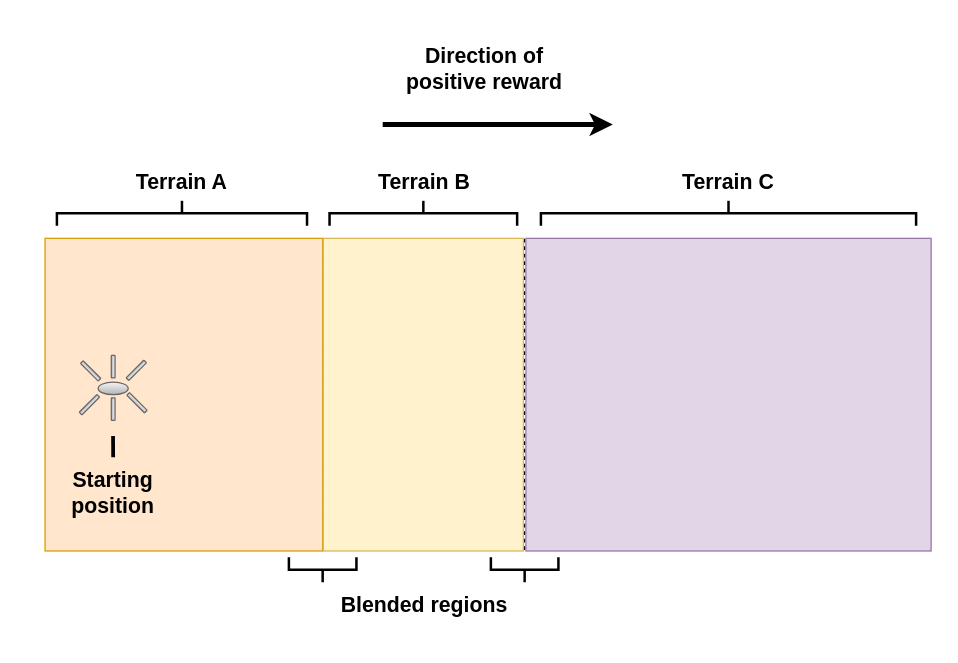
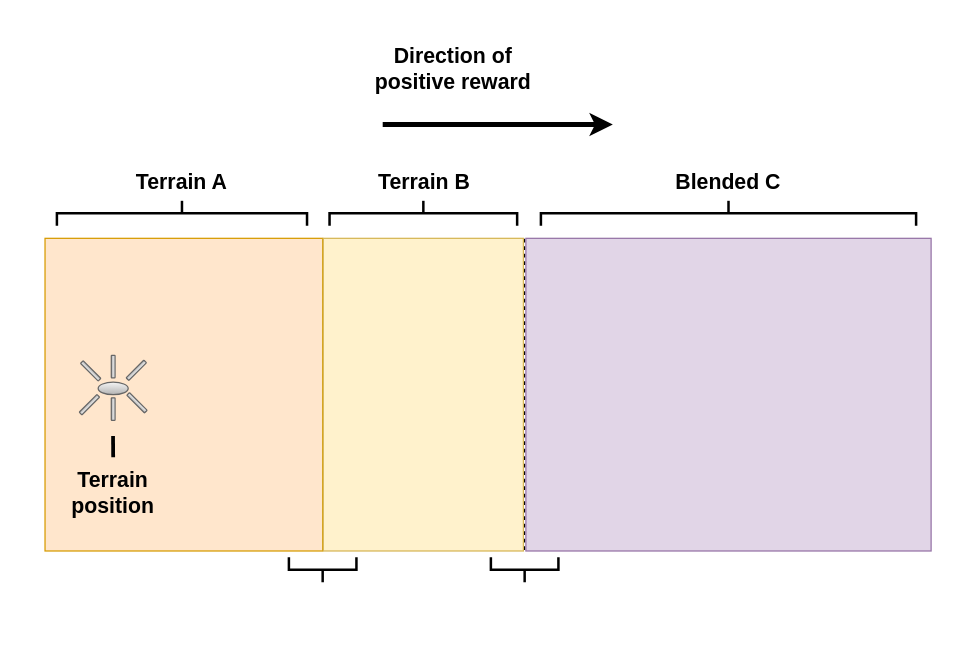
node "Direction of positive reward": moved (484, 69) -> (453, 69)
node "Terrain C": label "Terrain C" -> "Blended C"
node "Starting position": label "Starting position" -> "Terrain position"
node "Blended regions": removed
